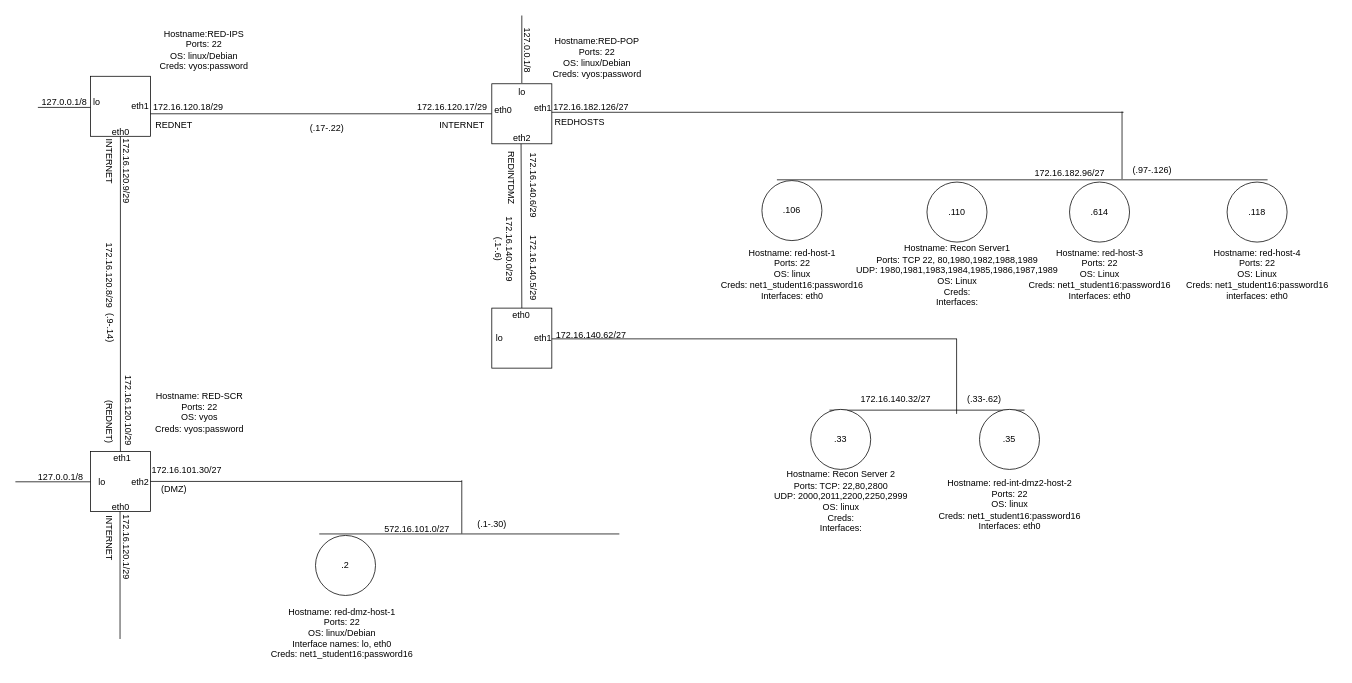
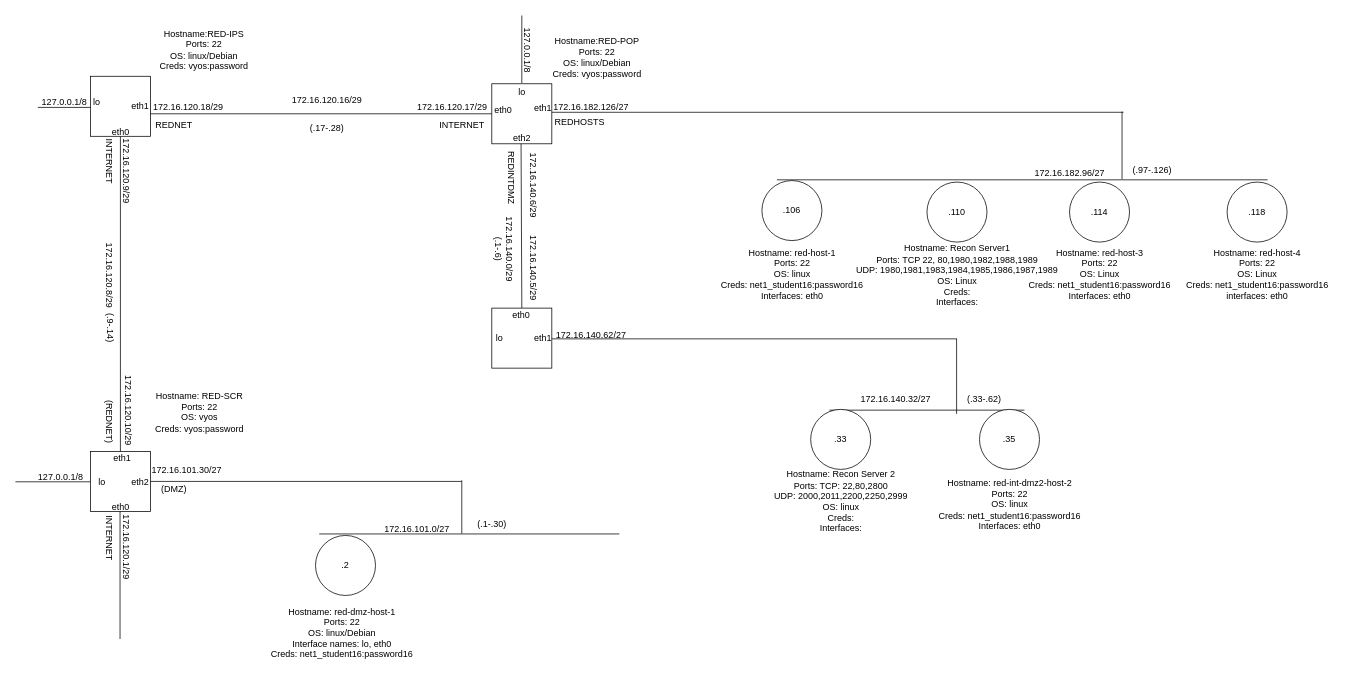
node "172.16.120.16/29": added
node "(.17-.22)": label "(.17-.22)" -> "(.17-.28)"
node ".614": label ".614" -> ".114"
node "572.16.101.0/27": label "572.16.101.0/27" -> "172.16.101.0/27"
